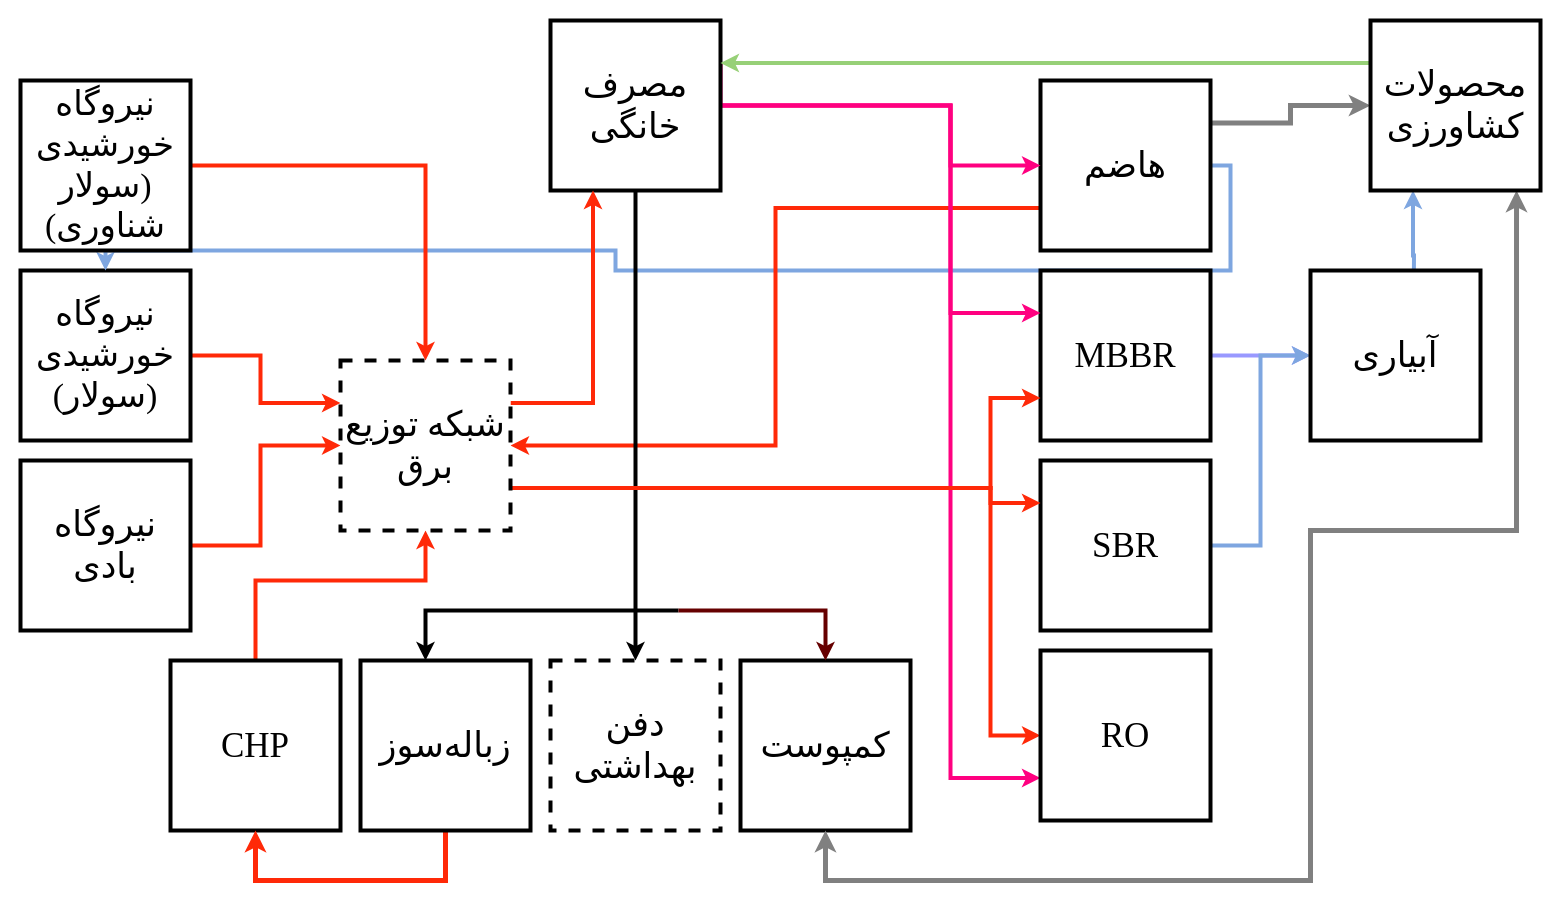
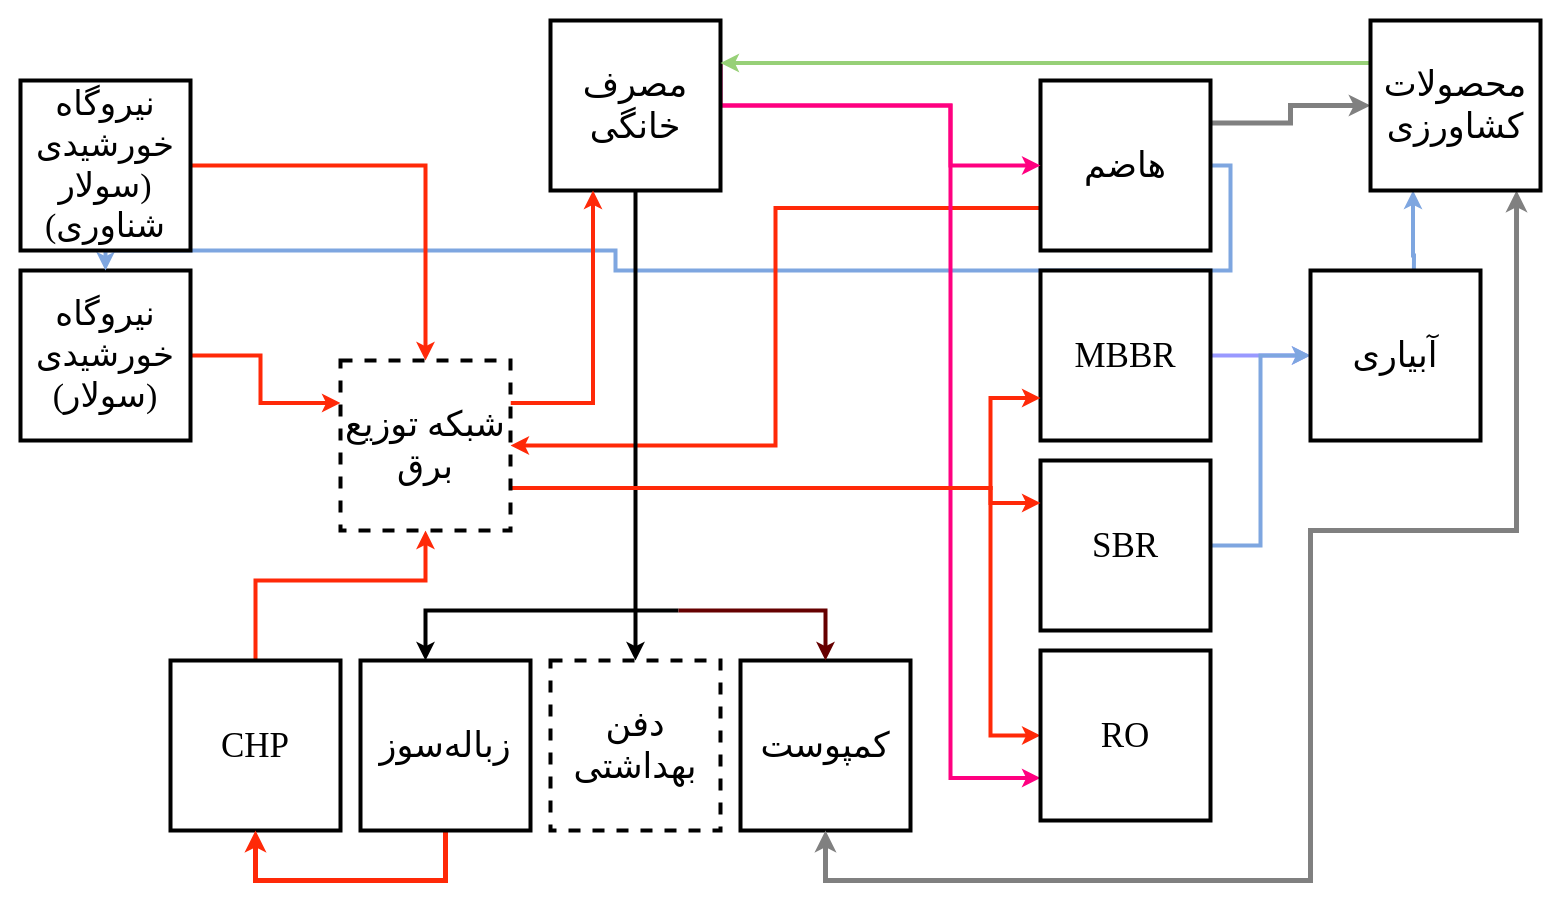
edge "مصرف خانگی" -> "MBBR": removed
edge "نیروگاه بادی" -> "شبکه توزیع برق": removed
node "نیروگاه بادی": removed
